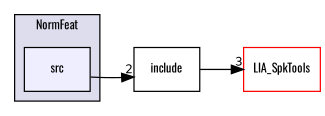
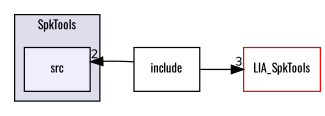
cluster "NormFeat": label "NormFeat" -> "SpkTools"
edge "src" -> "include": reversed
